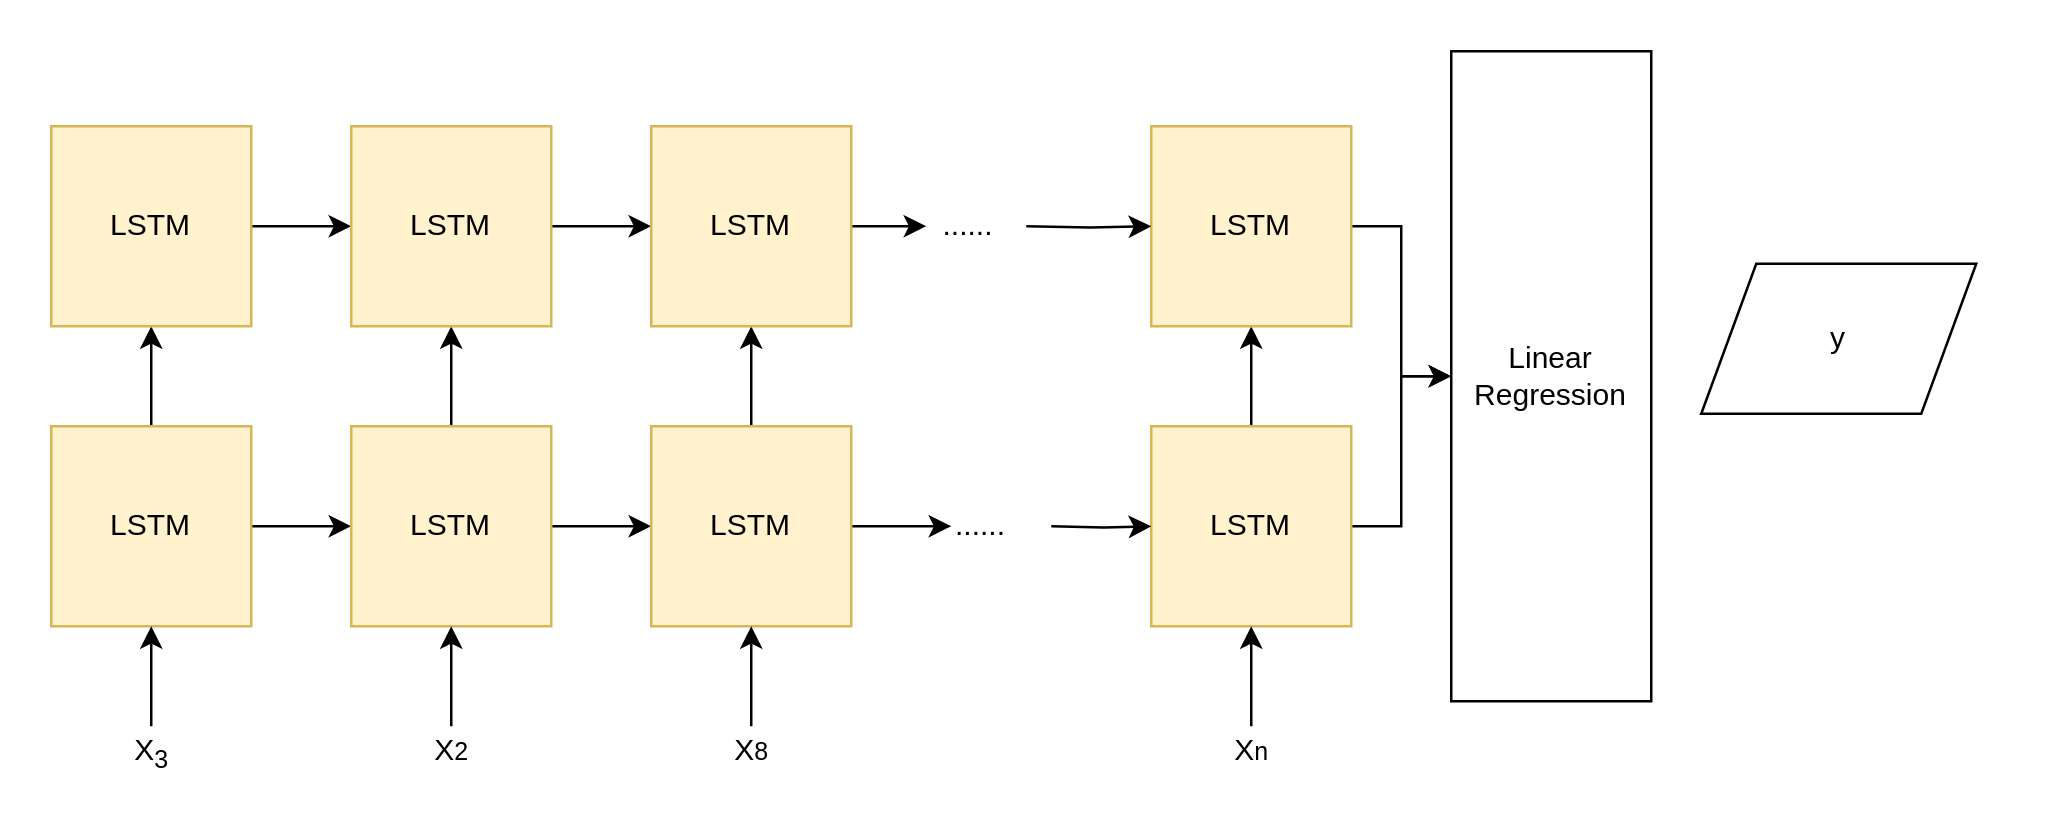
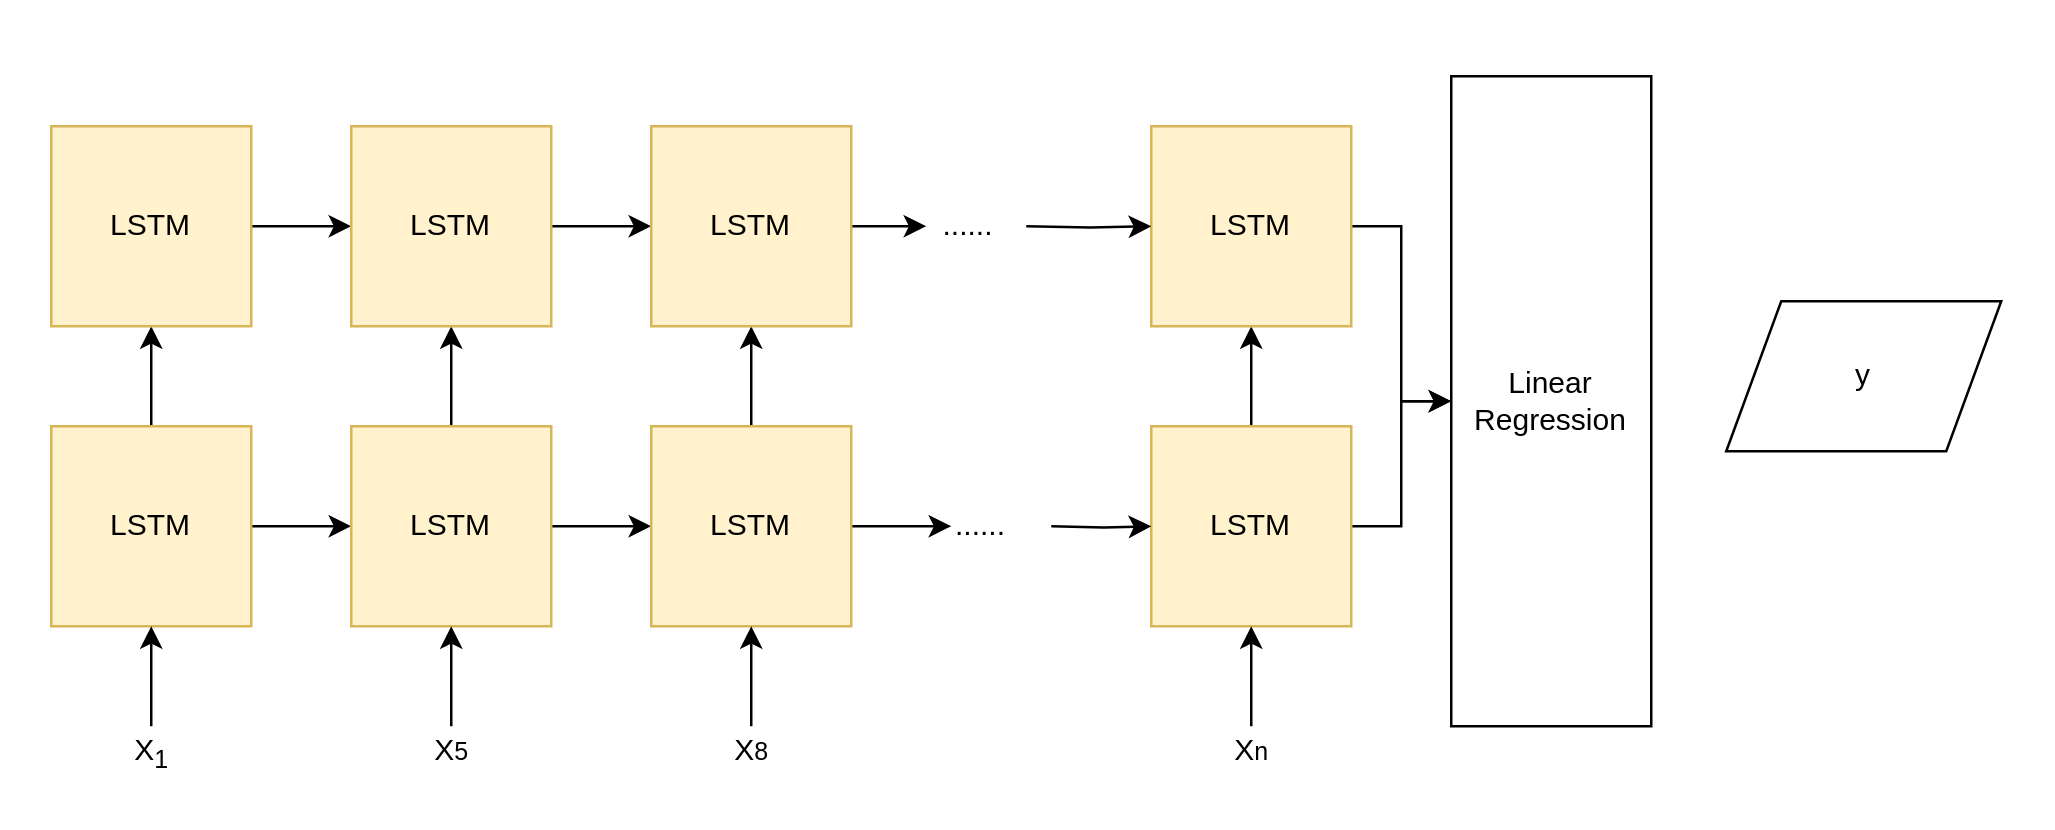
node "y": moved (1839, 339) -> (1864, 376)
node "Linear Regression": moved (1551, 376) -> (1551, 401)
node "X3": label "X3" -> "X1"
node "X2": label "X2" -> "X5"
